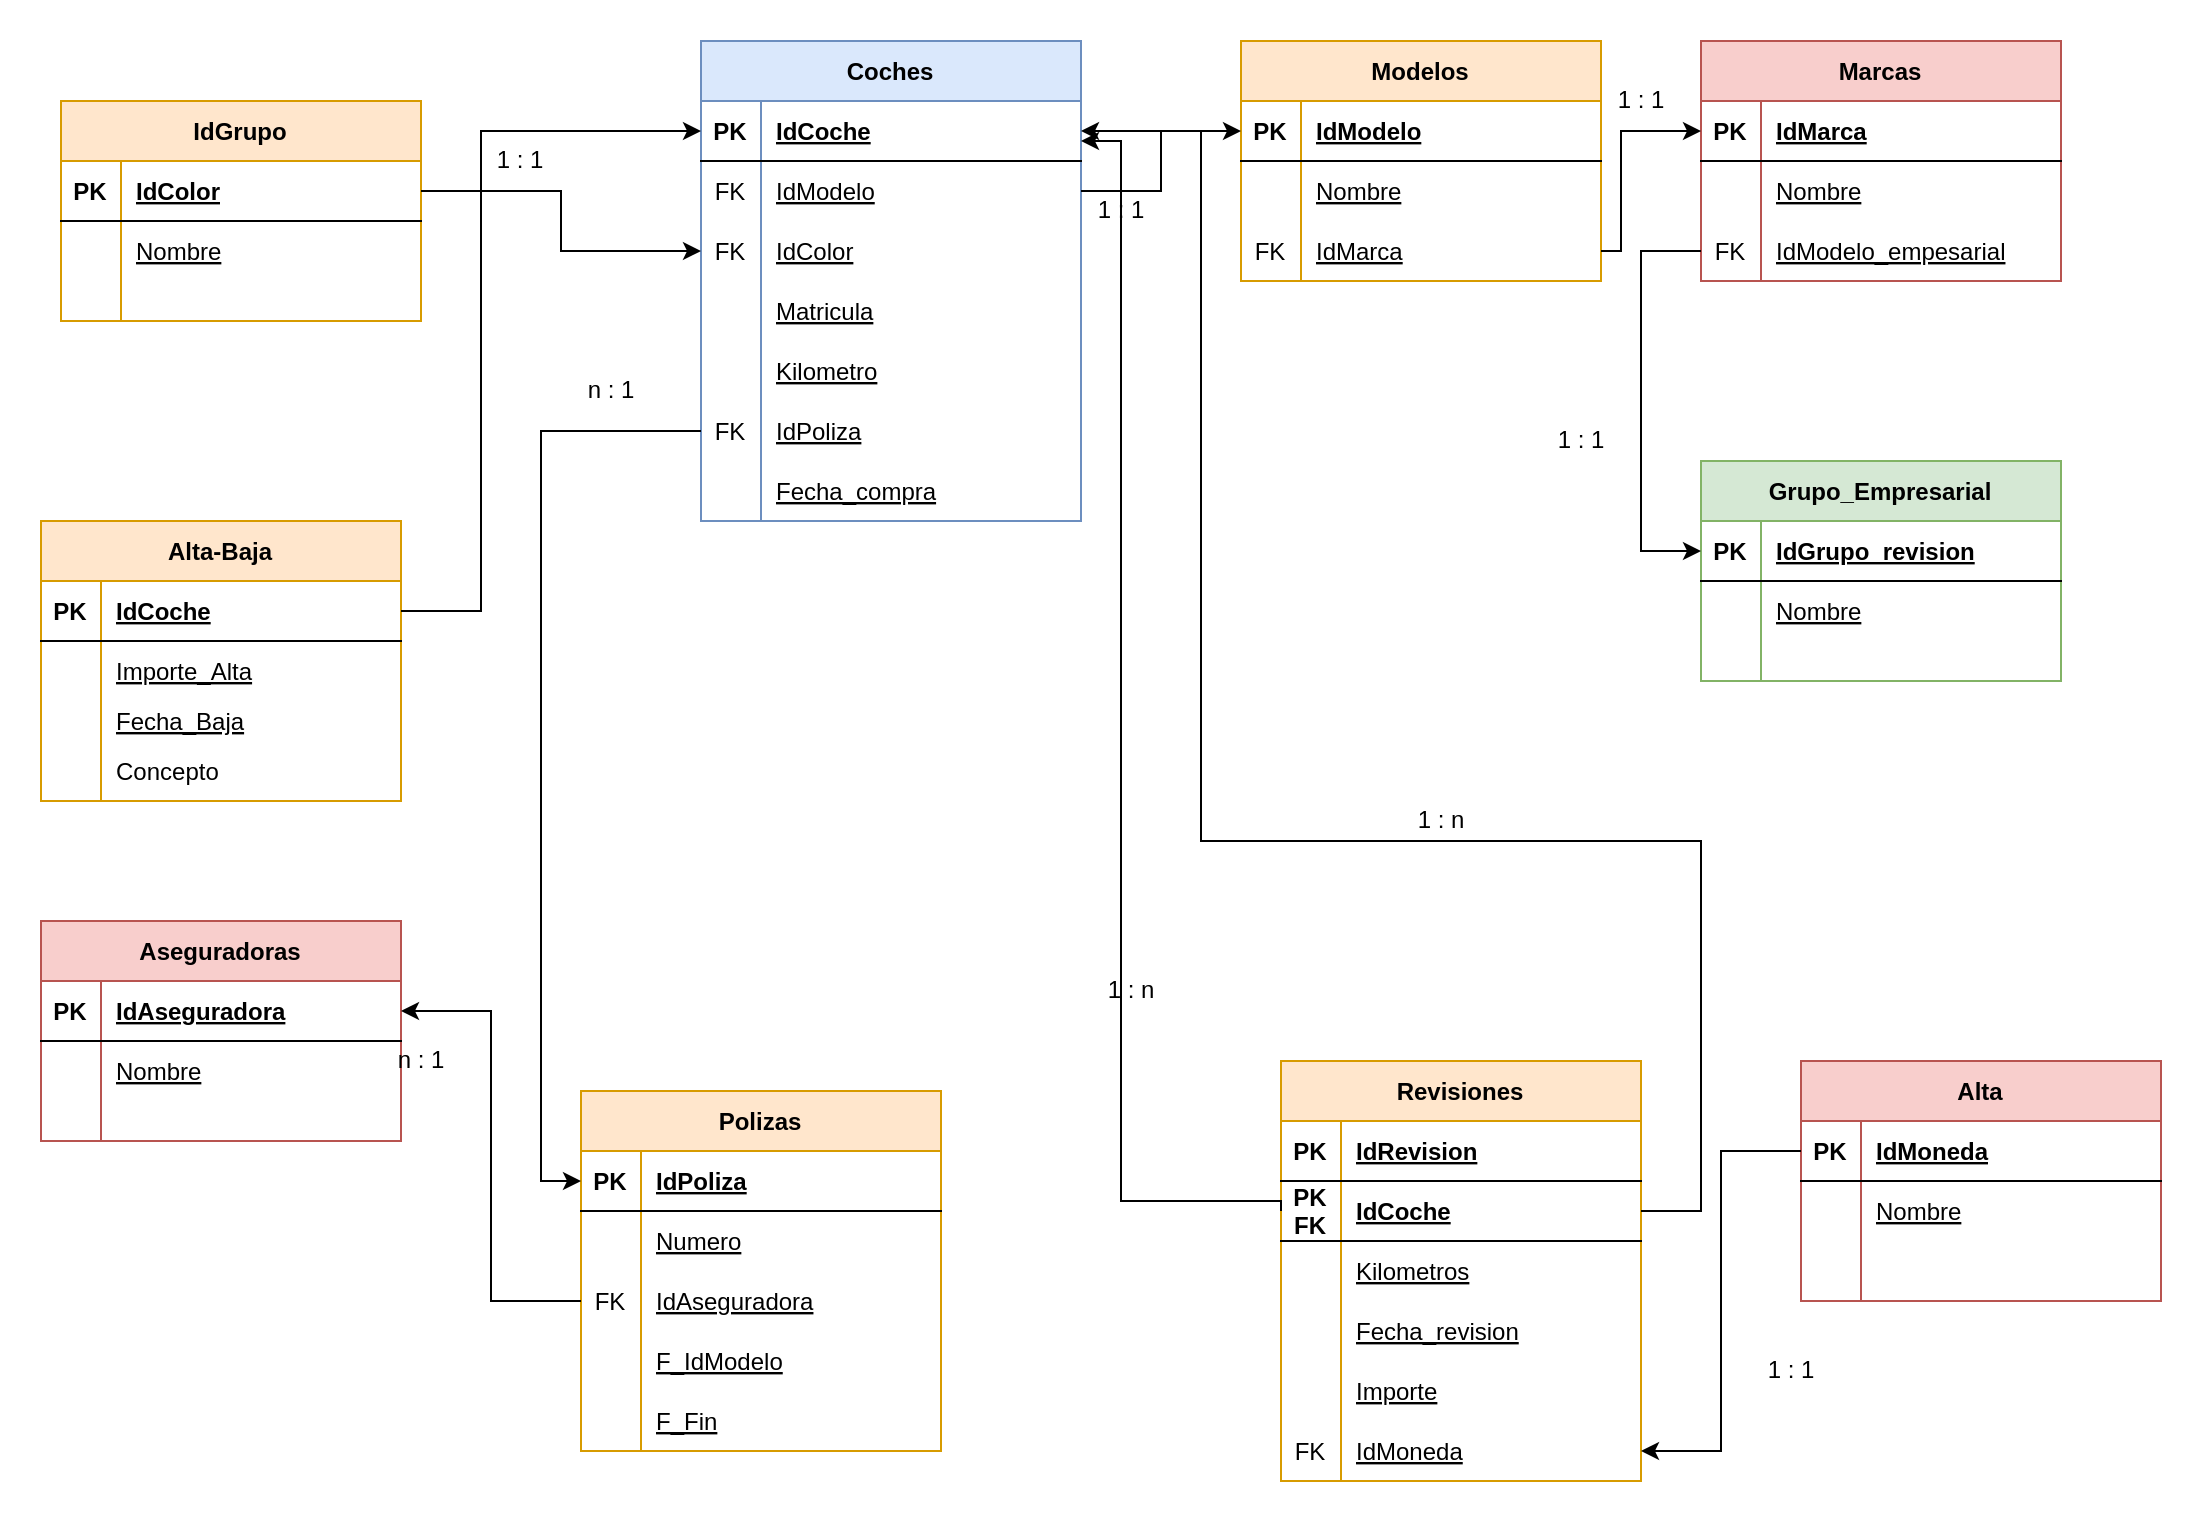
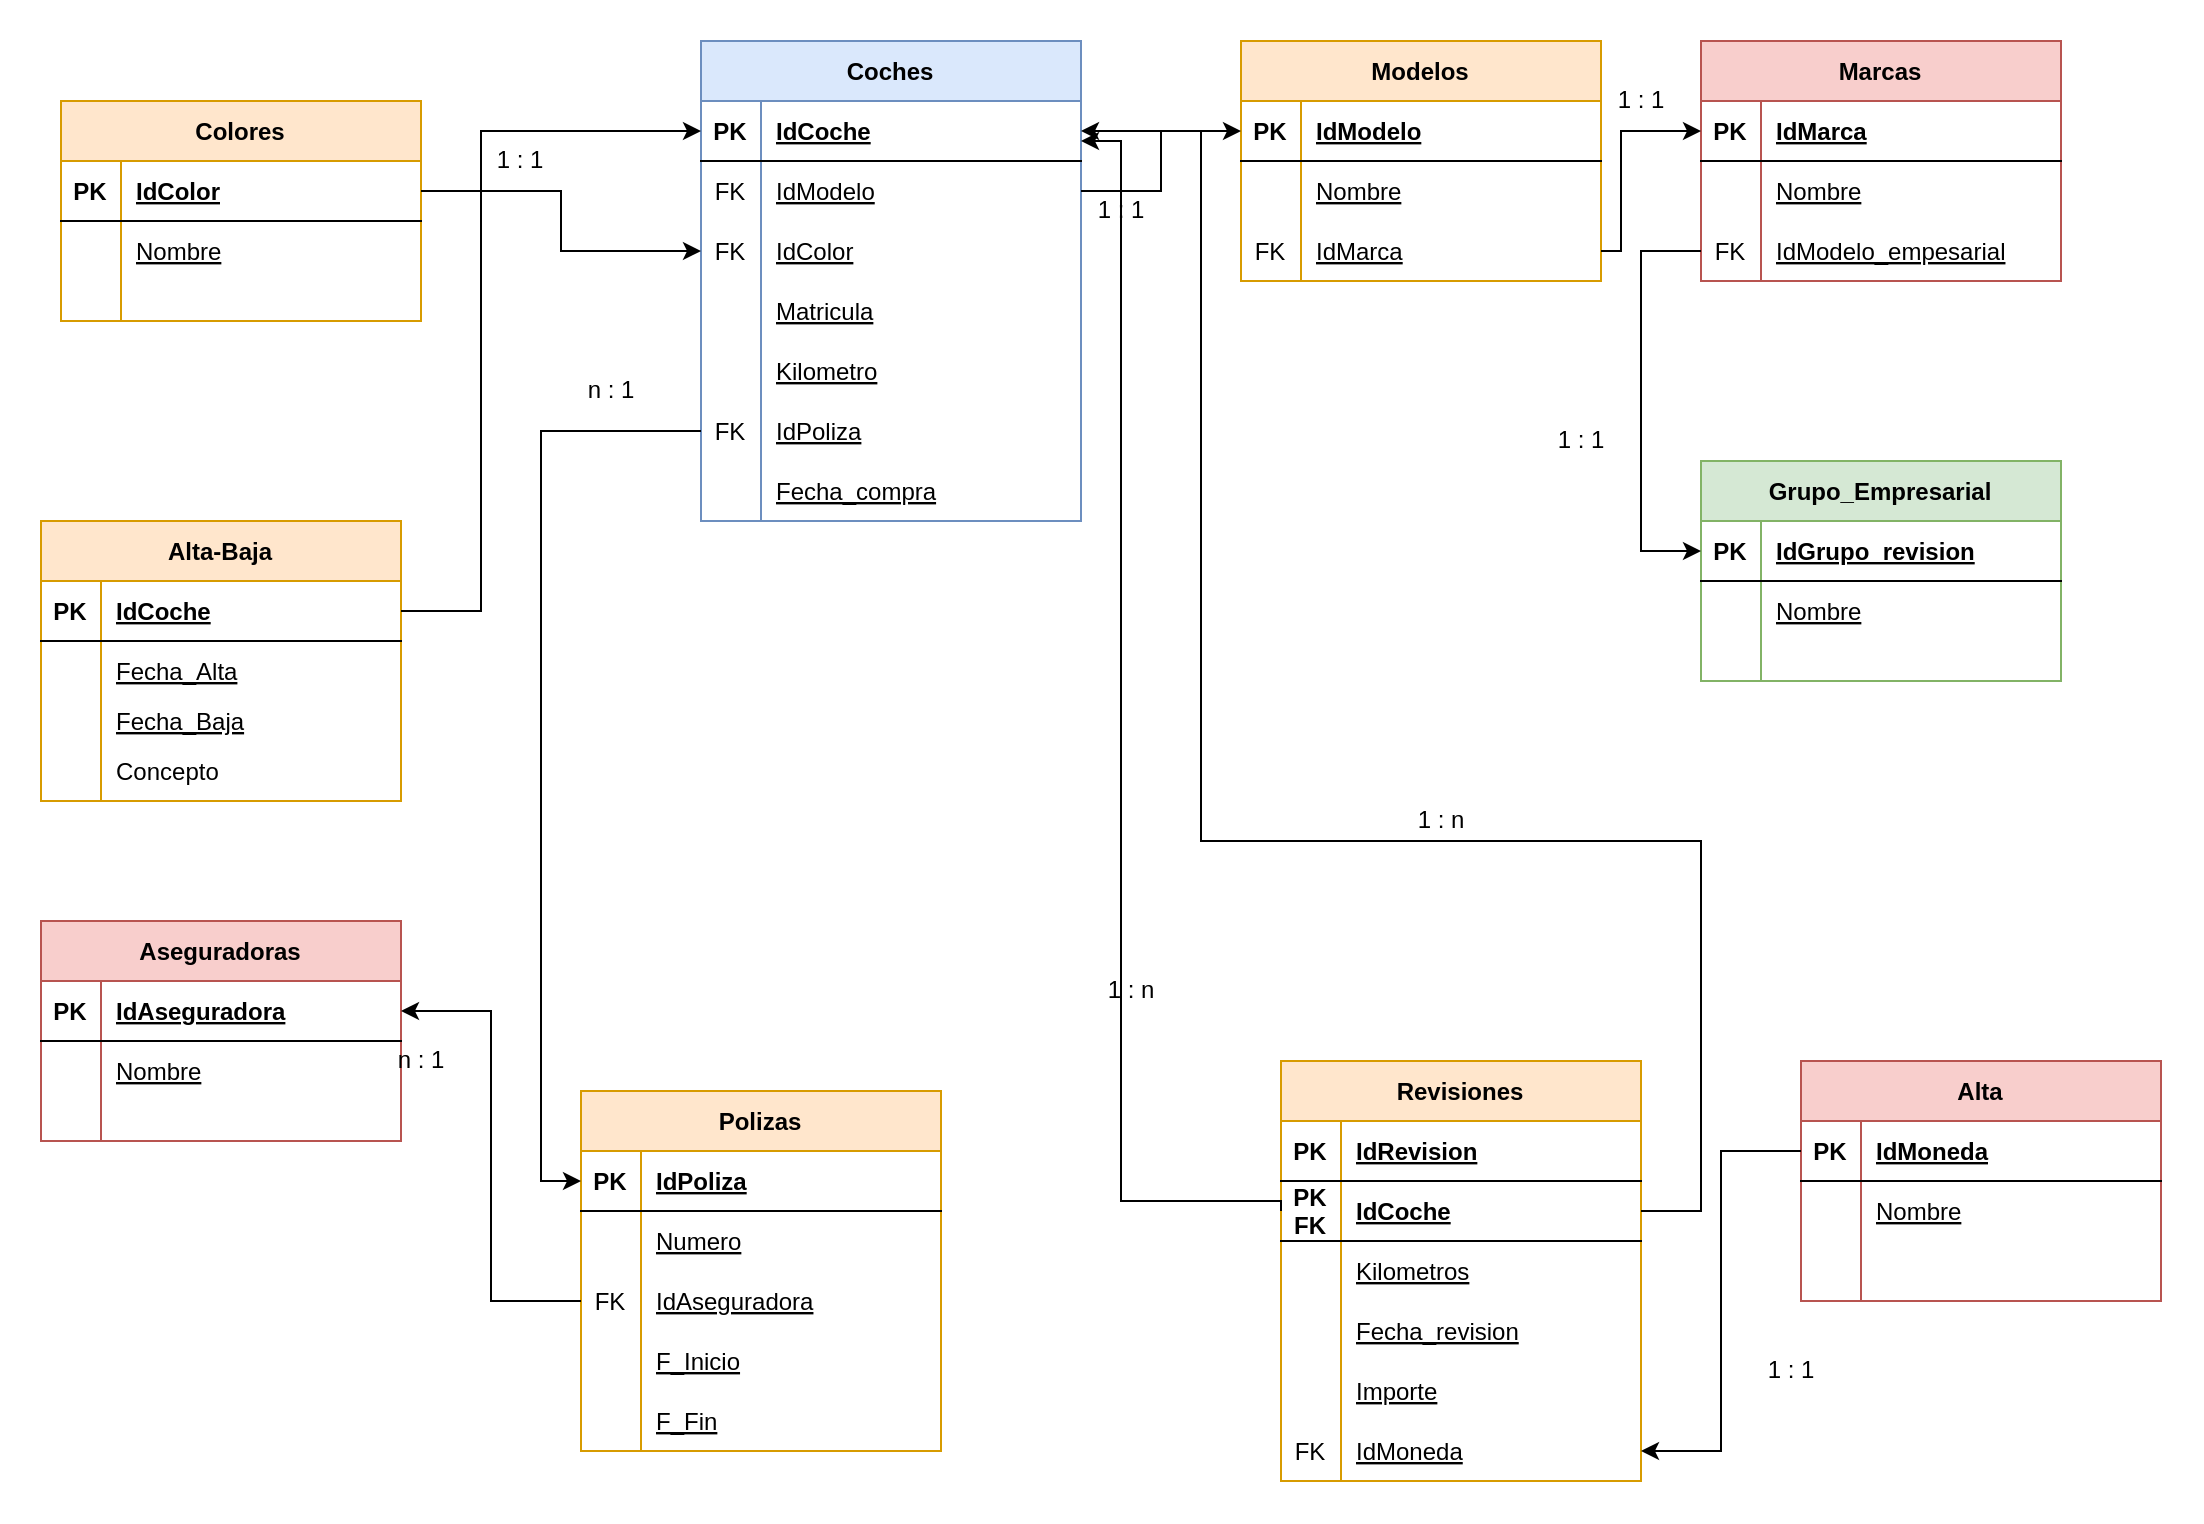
node "IdGrupo": label "IdGrupo" -> "Colores"
node "Importe_Alta": label "Importe_Alta" -> "Fecha_Alta"
node "F_IdModelo": label "F_IdModelo" -> "F_Inicio"
